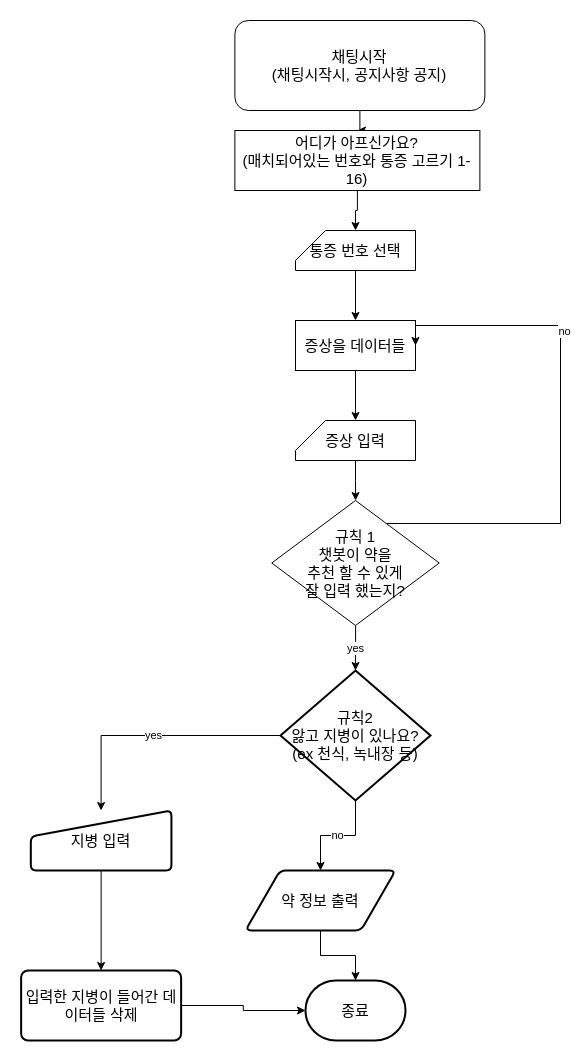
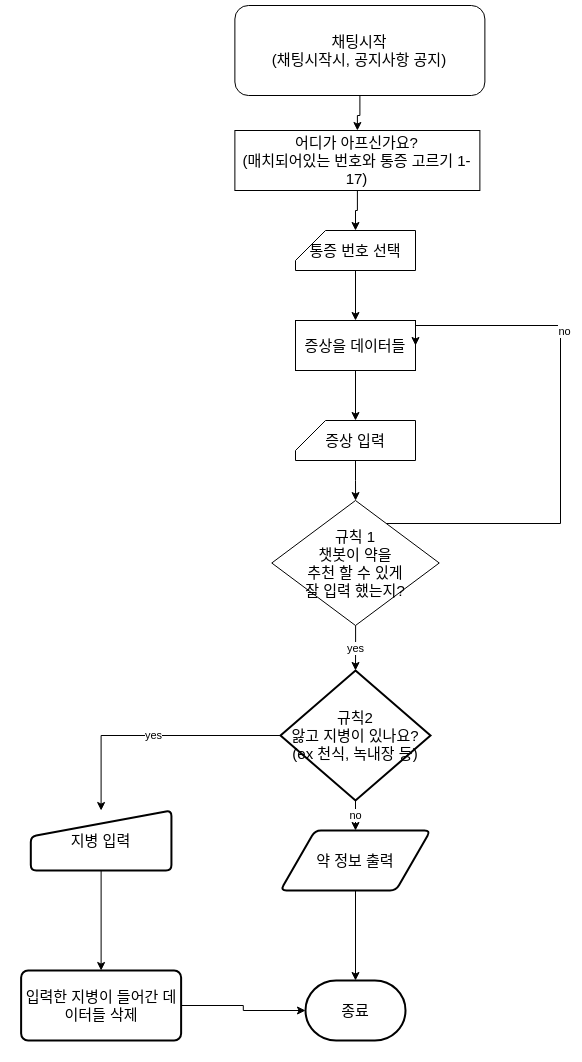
node "채팅시작(채팅시작시, 공지사항 공지)": moved (360, 66) -> (360, 51)
node "어디가 아프신가요?(매치되어있는 번호와 통증 고르기 1-16)": label "어디가 아프신가요?(매치되어있는 번호와 통증 고르기 1-16)" -> "어디가 아프신가요?(매치되어있는 번호와 통증 고르기 1-17)"
node "약 정보 출력": moved (321, 901) -> (356, 861)
